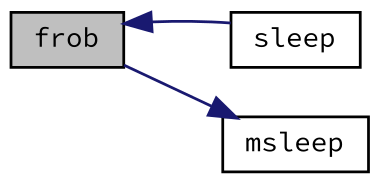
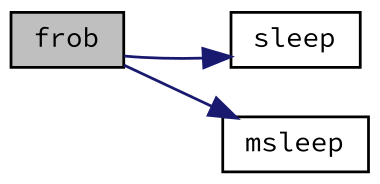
edge "sleep" -> "frob": reversed
